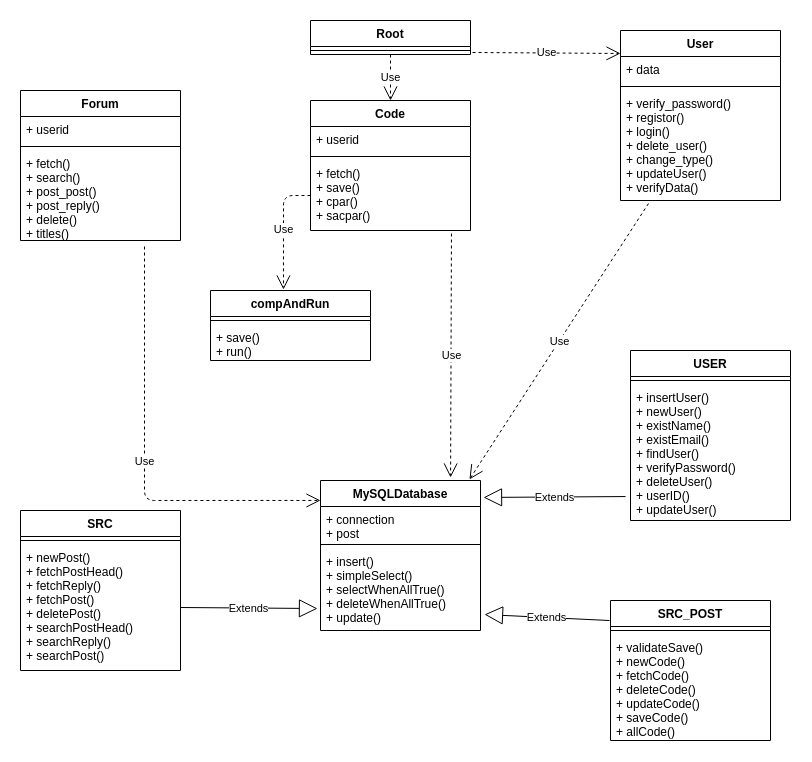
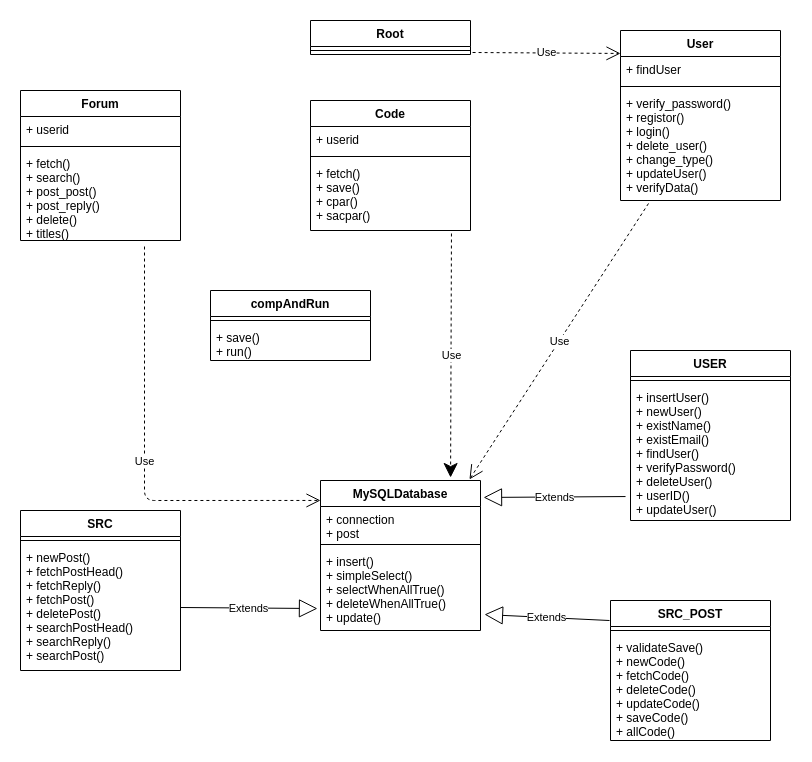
node "+ data": label "+ data" -> "+ findUser"
edge "Root" -> "Code": removed, label "Use"
edge "+ fetch() + save() + cpar() + sacpar()" -> "compAndRun": removed, label "Use"
edge "+ fetch() + save() + cpar() + sacpar()" -> "MySQLDatabase": arrowhead open -> classic
